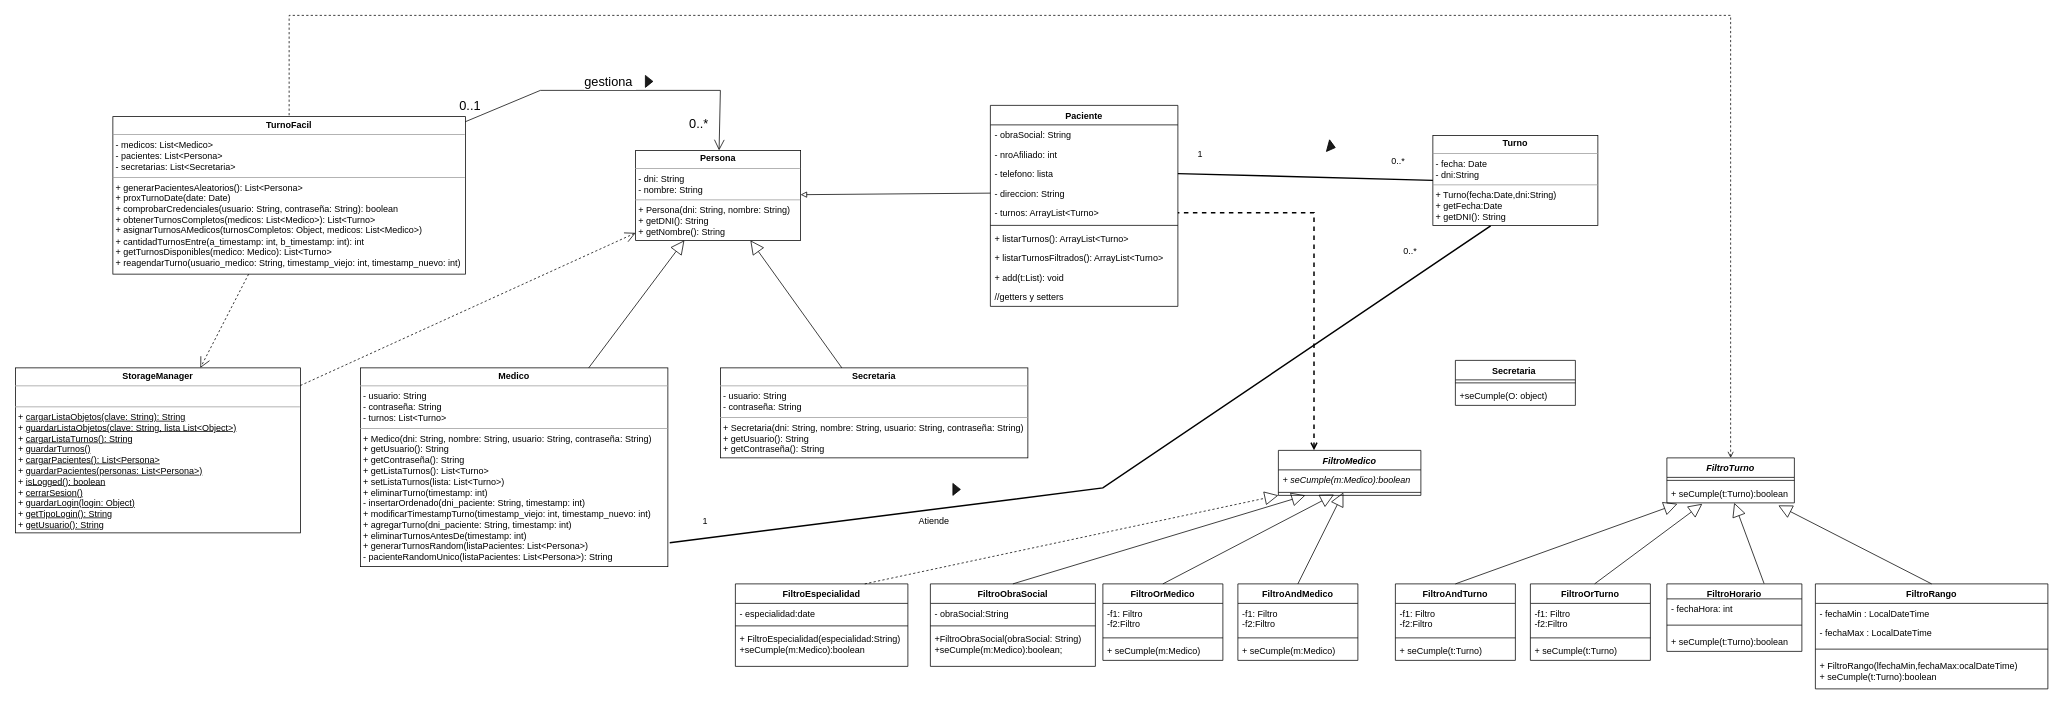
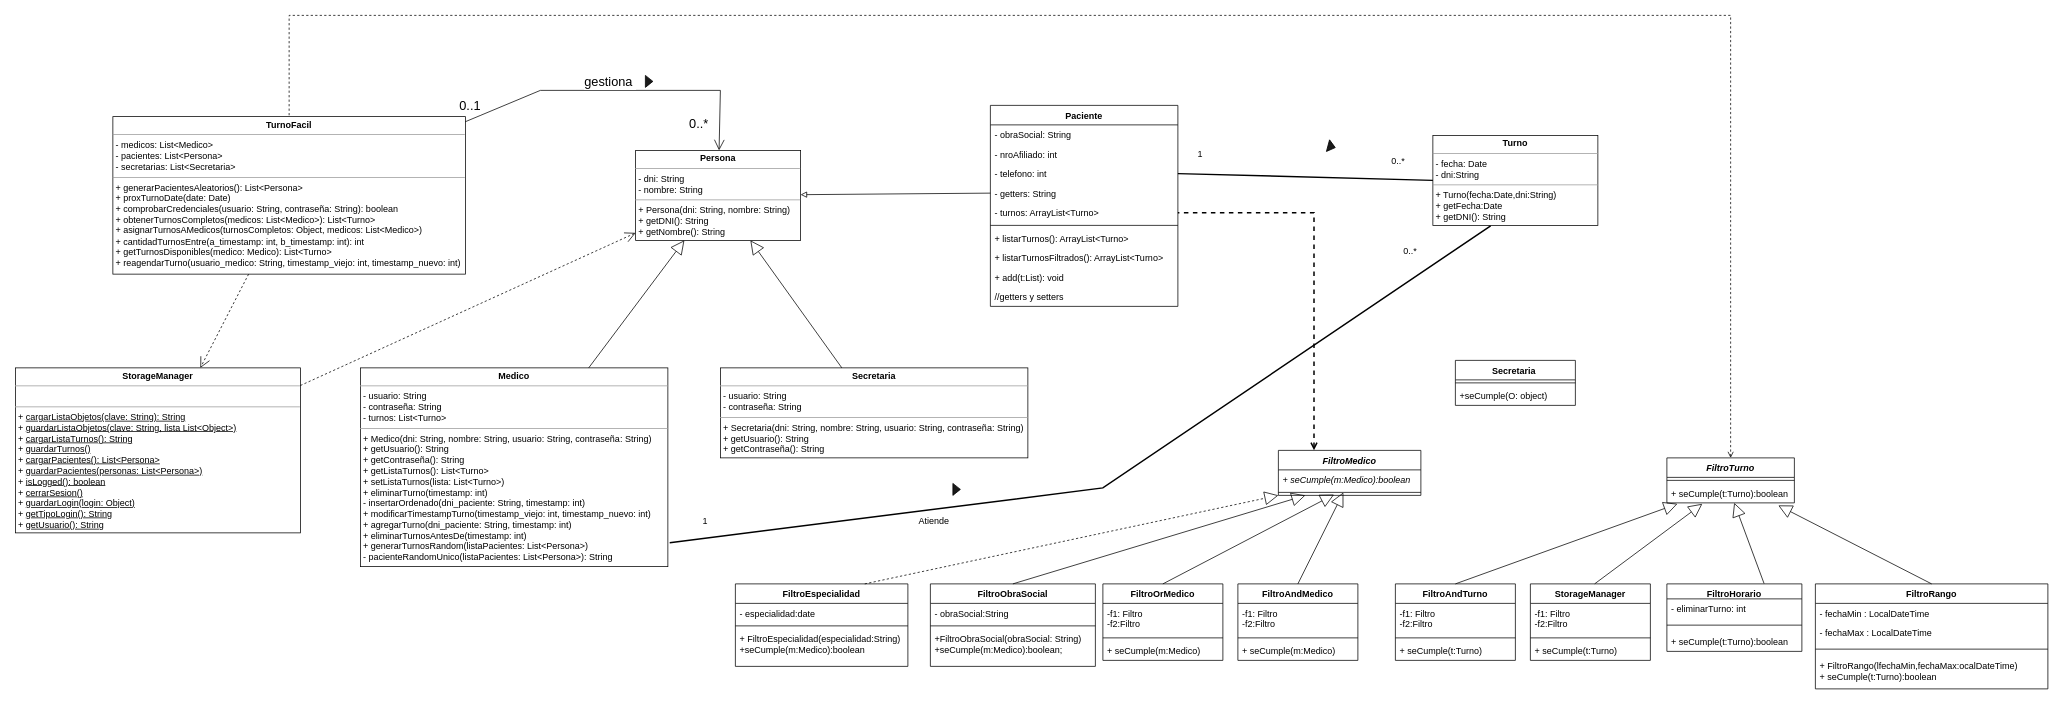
node "- telefono: lista": label "- telefono: lista" -> "- telefono: int"
node "- direccion: String": label "- direccion: String" -> "- getters: String"
node "FiltroOrTurno": label "FiltroOrTurno" -> "StorageManager"
node "- fechaHora: int": label "- fechaHora: int" -> "- eliminarTurno: int"
